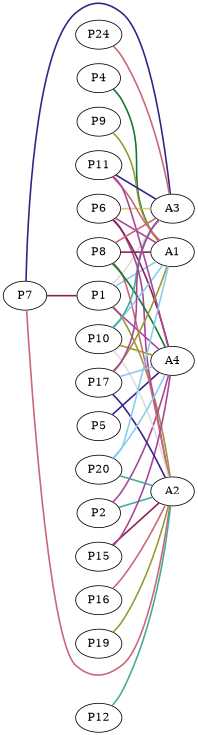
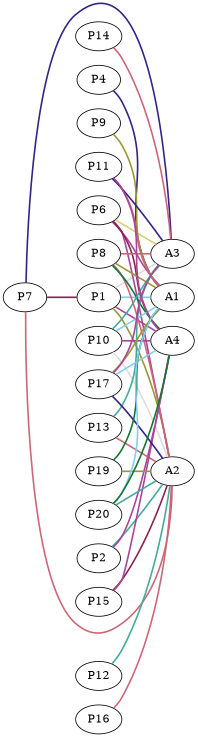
node "P24": label "P24" -> "P14"
edge "P4" -- "A1": color #117733 -> #332288
edge "P8" -- "A1": color #882255 -> #999933
edge "P10" -- "A4": color #999933 -> #aa4499
edge "A1" -- "P19": added
edge "A4" -- "P20": color #88ccee -> #117733
node "P5": removed
node "P13": added
